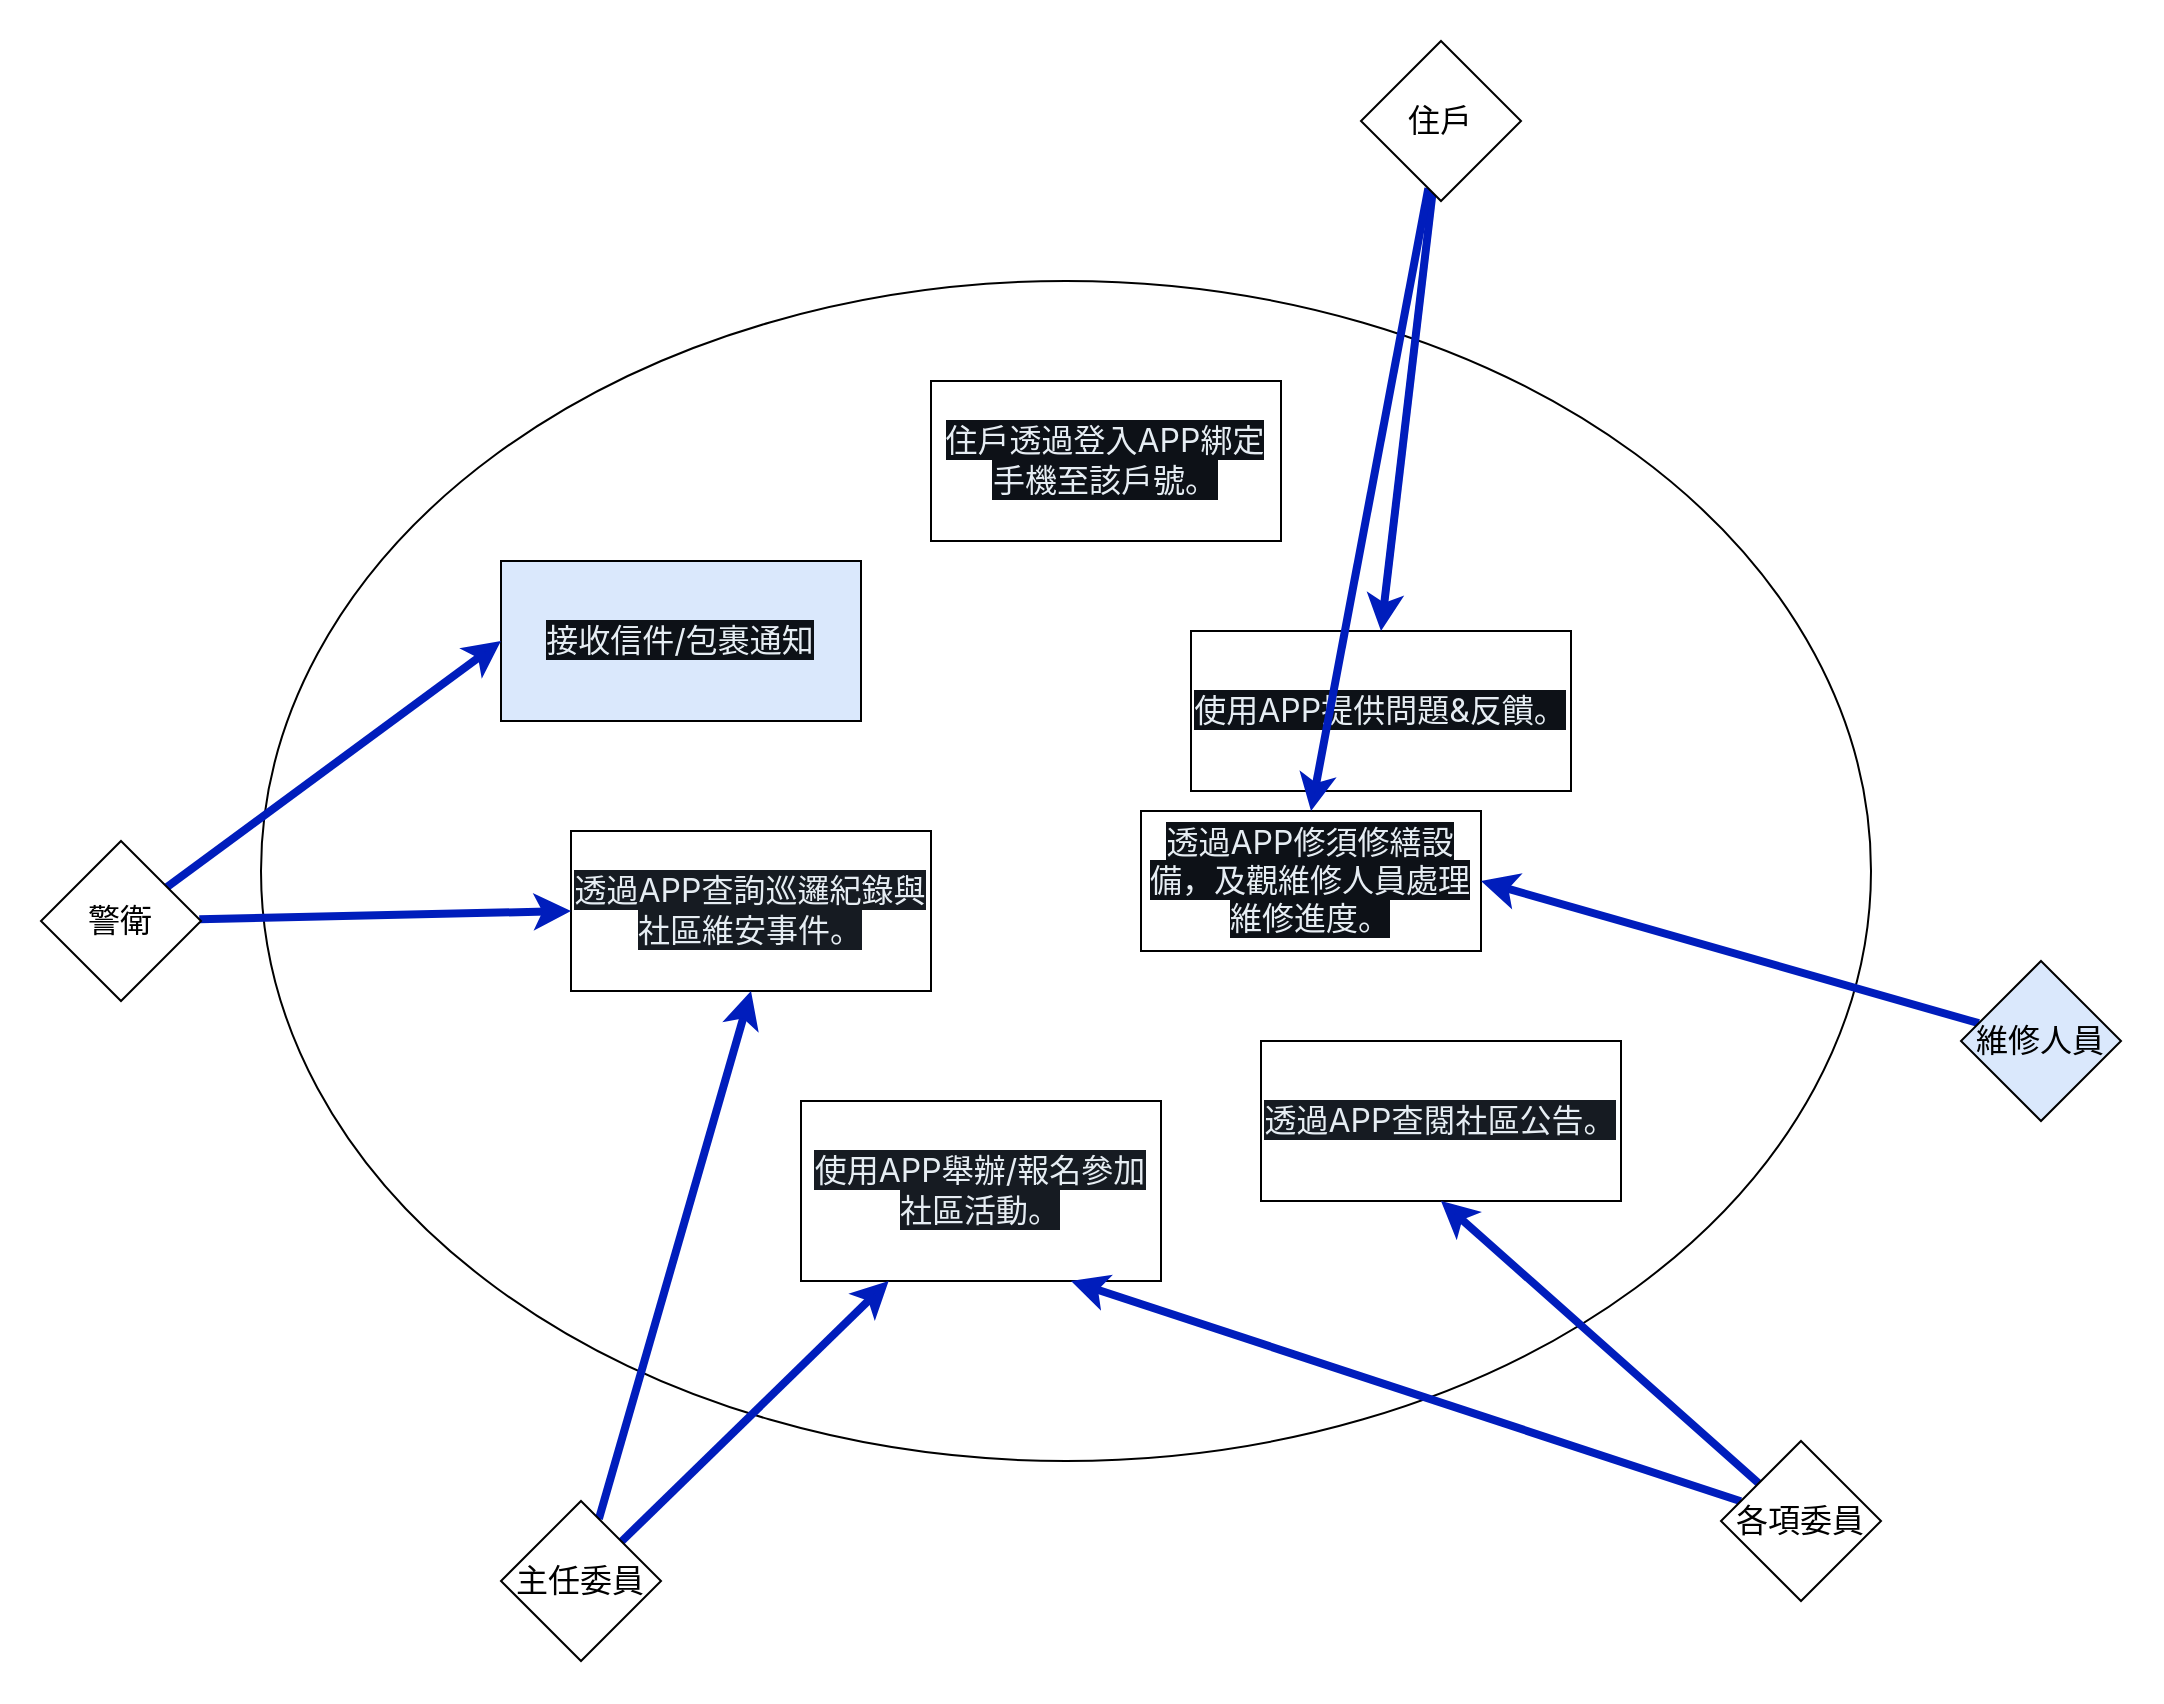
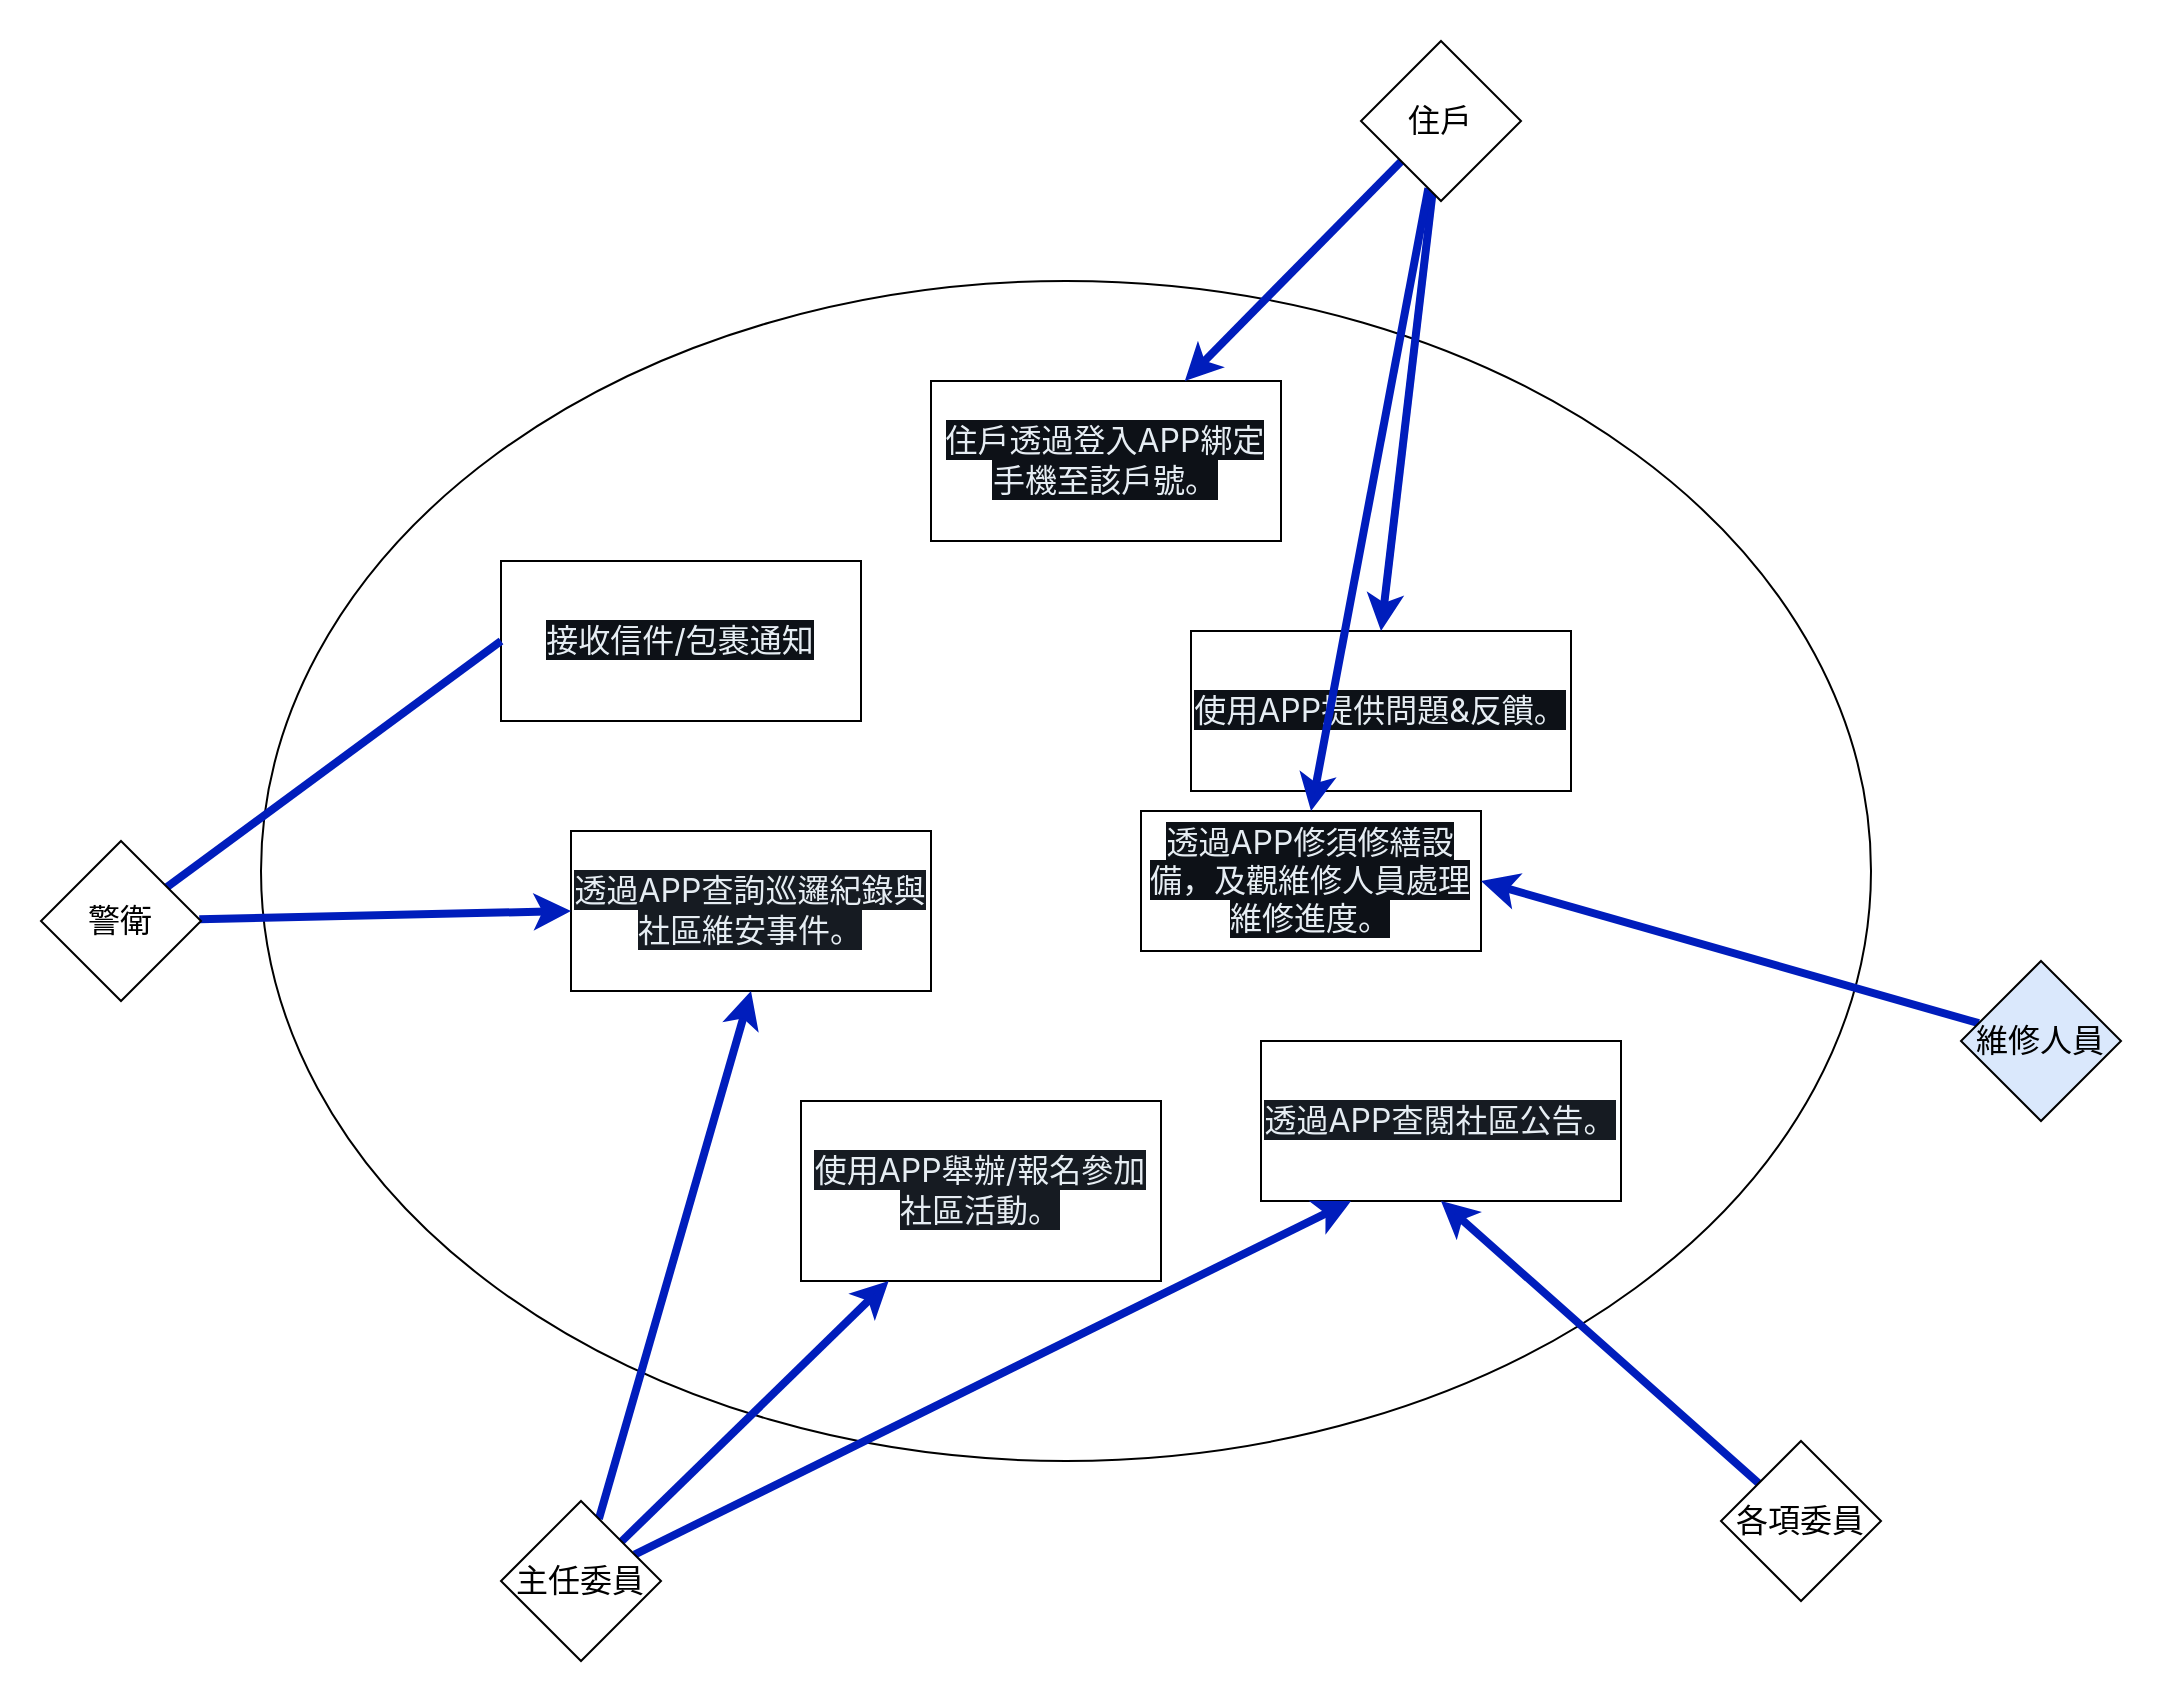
edge "住戶" -> "住戶透過登入APP綁定手機至該戶號。": added
node "接收信件/包裹通知": fillcolor #dae8fc -> #ffffff
edge "警衛" -> "接收信件/包裹通知": arrowhead classic -> none
edge "各項委員" -> "使用APP舉辦/報名參加社區活動。": removed
edge "主任委員" -> "透過APP查閱社區公告。": added
